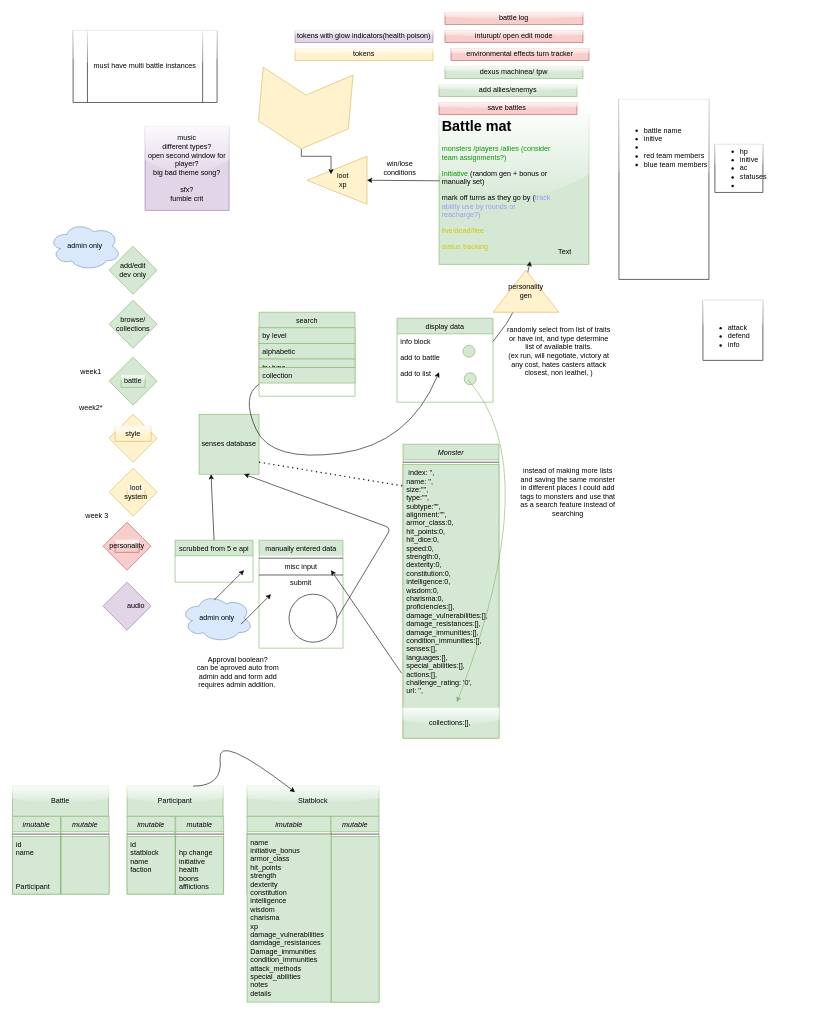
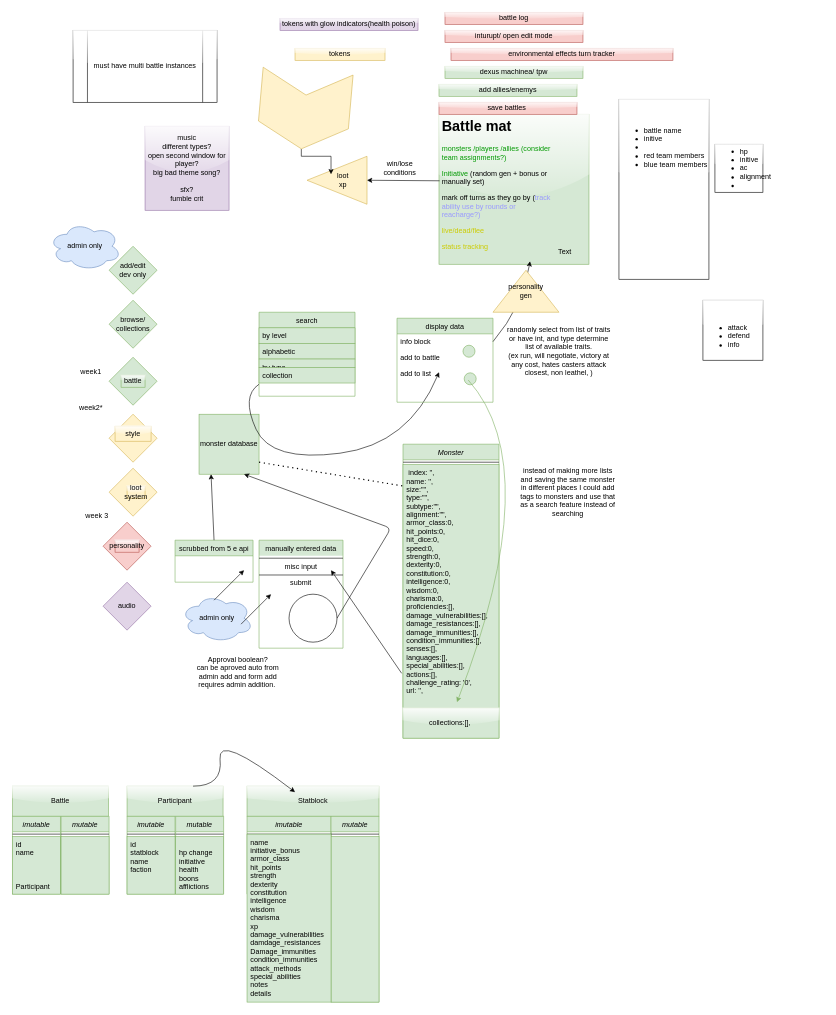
node "tokens with glow indicators(health poison)": moved (364, 36) -> (349, 24)
node "tokens": size 138x12 -> 90x12
node "environmental effects turn tracker": size 138x12 -> 222x12
node "hp initive ac statuses": label "hp initive ac statuses" -> "hp initive ac alignment"
node "senses database": label "senses database" -> "monster database"
node "audio": moved (136, 606) -> (127, 606)
